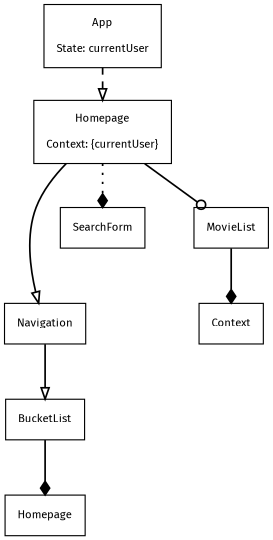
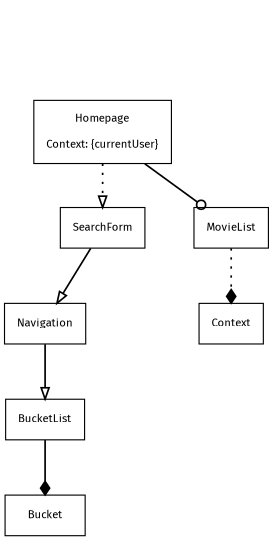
node "App State: currentUser": removed
edge "Homepage Context: {currentUser}" -> "SearchForm": arrowhead diamond -> onormal
edge "Homepage Context: {currentUser}" -> "Navigation": now "SearchForm" -> "Navigation"
edge "MovieList" -> "Context": style bold -> dotted
node "Homepage": label "Homepage" -> "Bucket"
